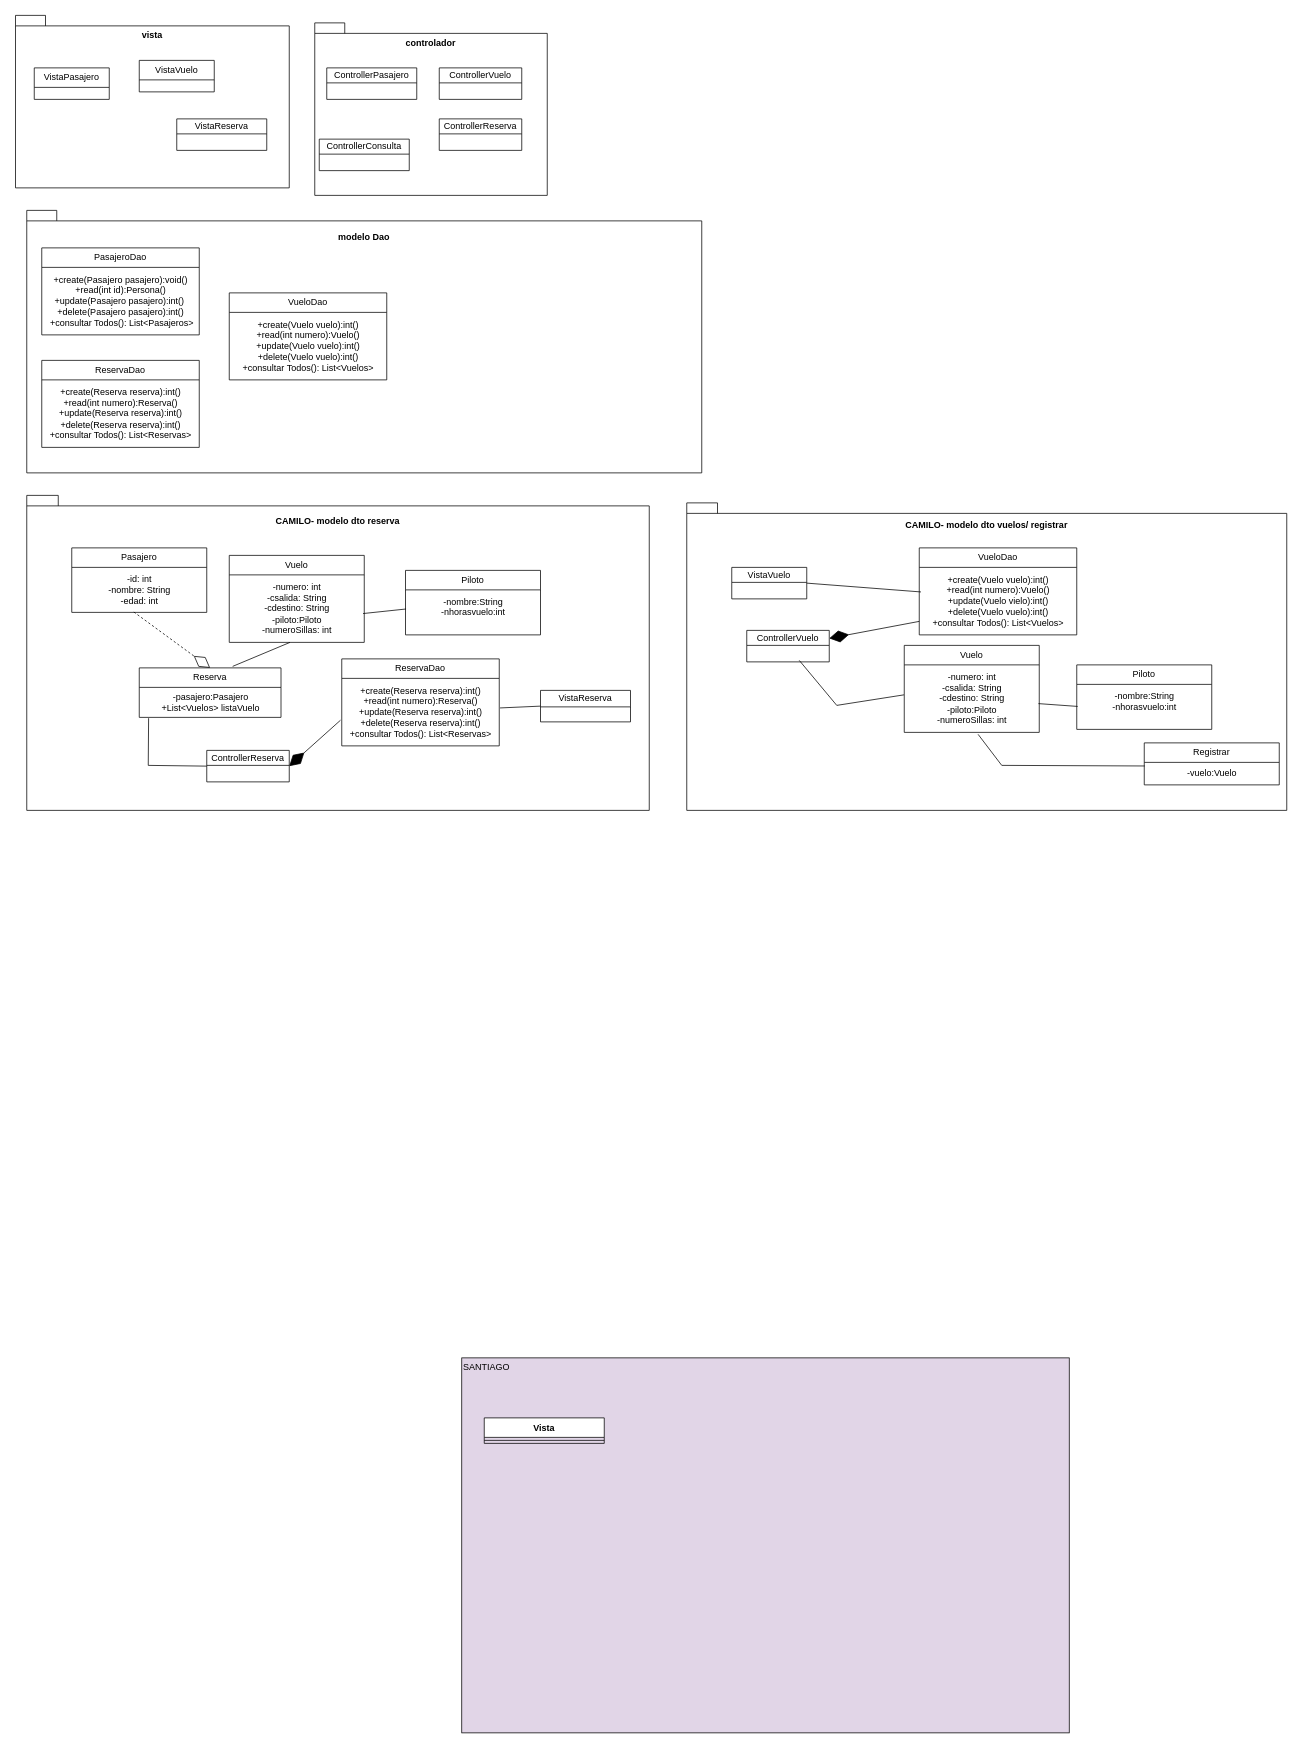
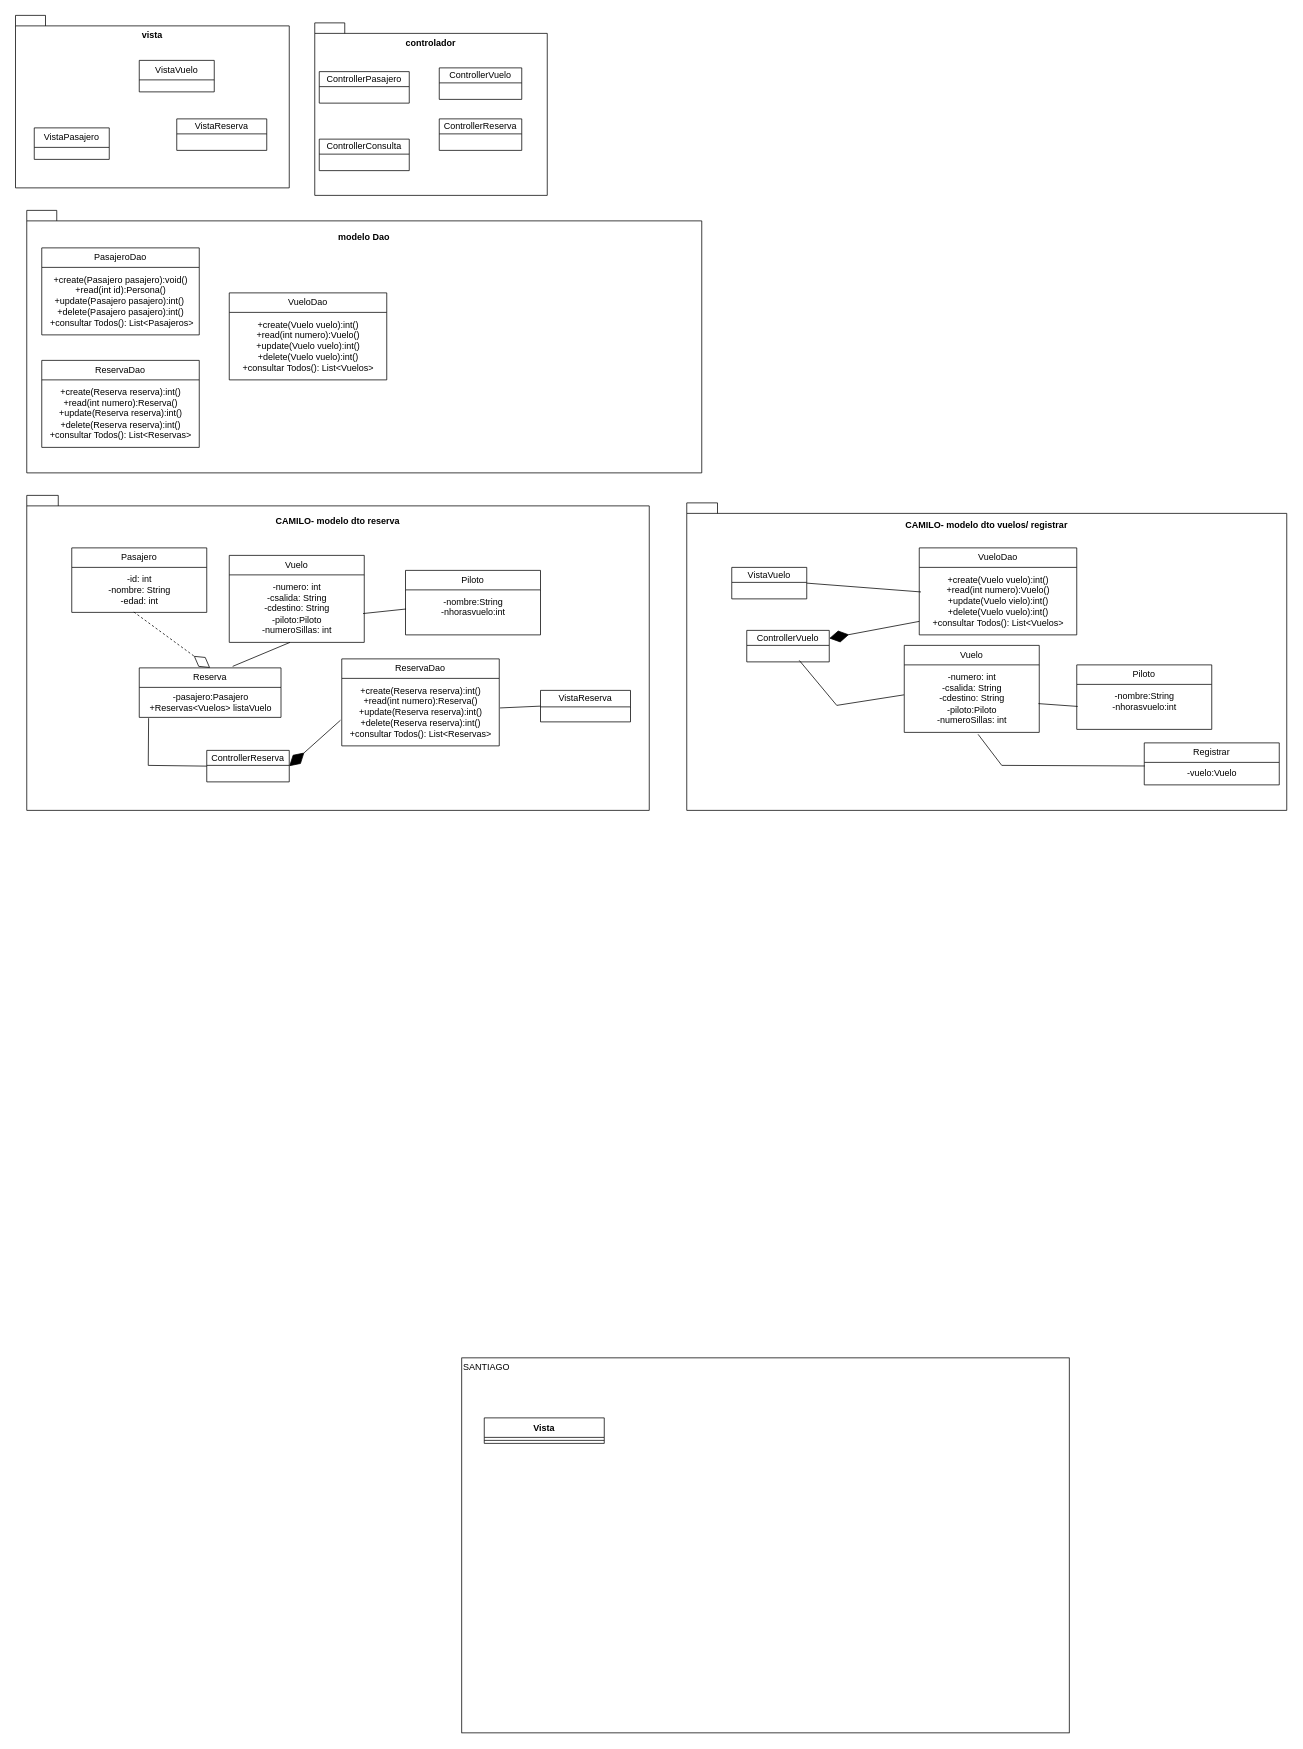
node "VistaPasajero": moved (72, 84) -> (72, 144)
node "ControllerPasajero": moved (372, 84) -> (364, 87)
node "-pasajero:Pasajero +List<Vuelos> listaVuelo": label "-pasajero:Pasajero +List<Vuelos> listaVuelo" -> "-pasajero:Pasajero +Reservas<Vuelos> listaVuelo"
node "SANTIAGO": fillcolor #e1d5e7 -> #ffffff
